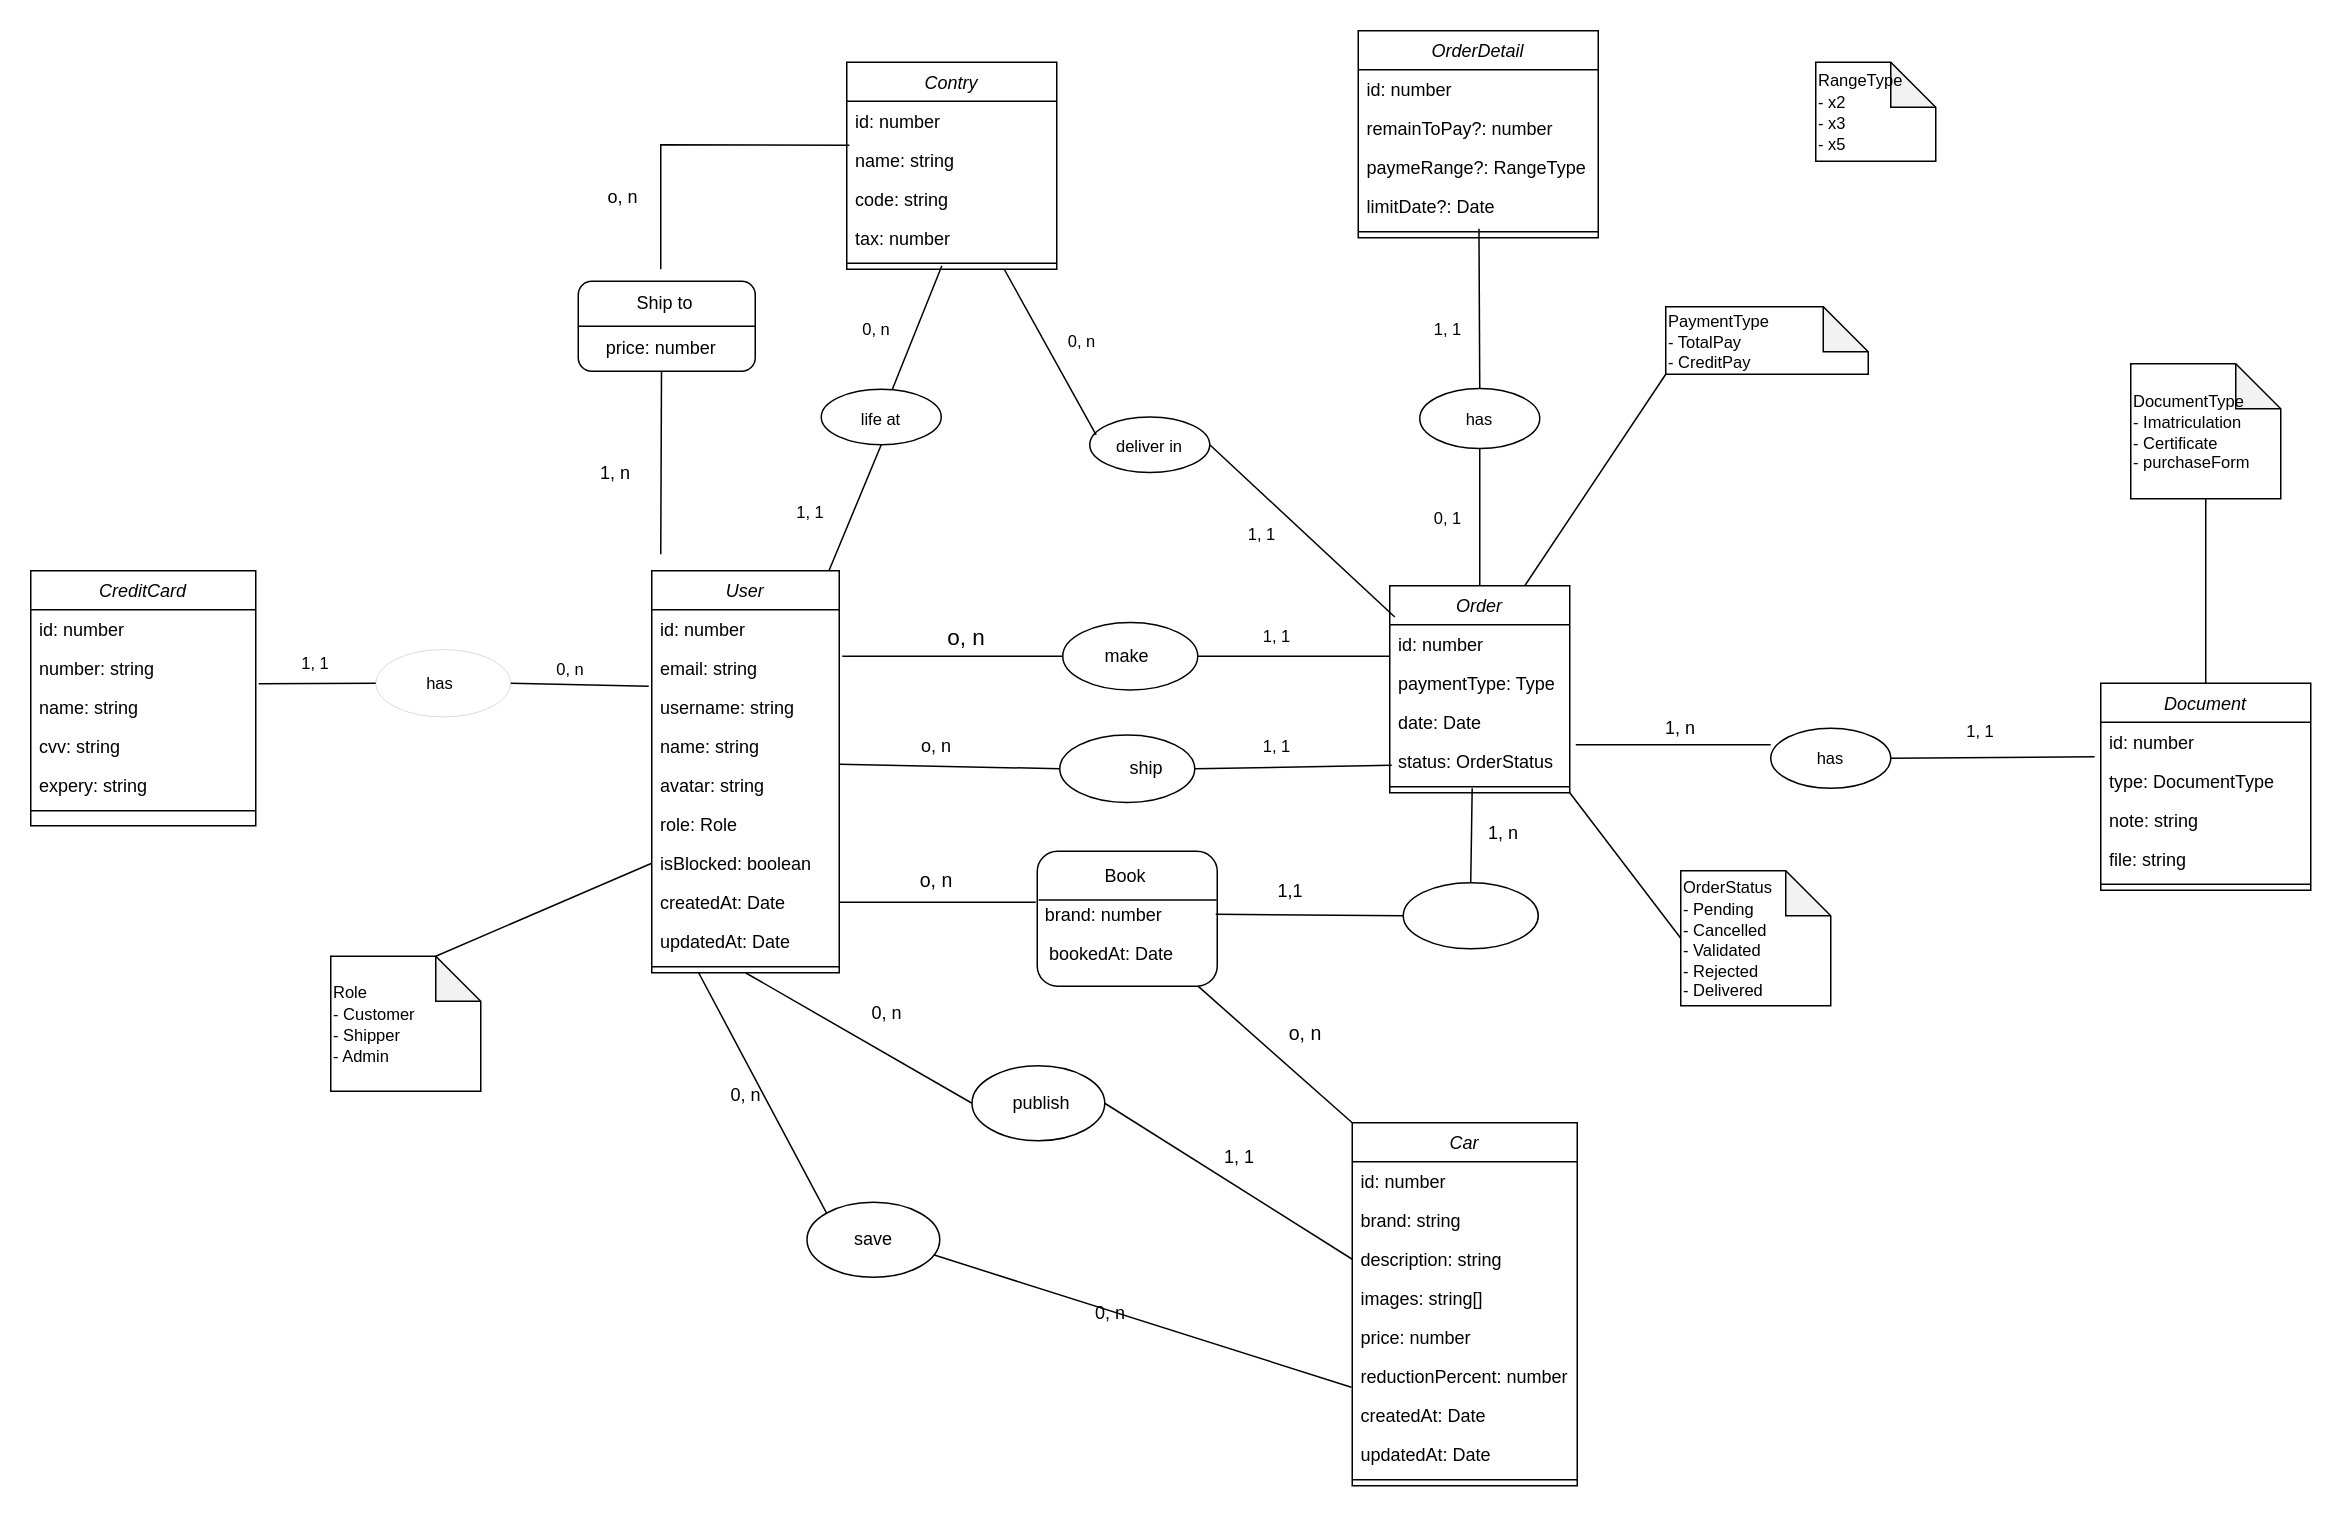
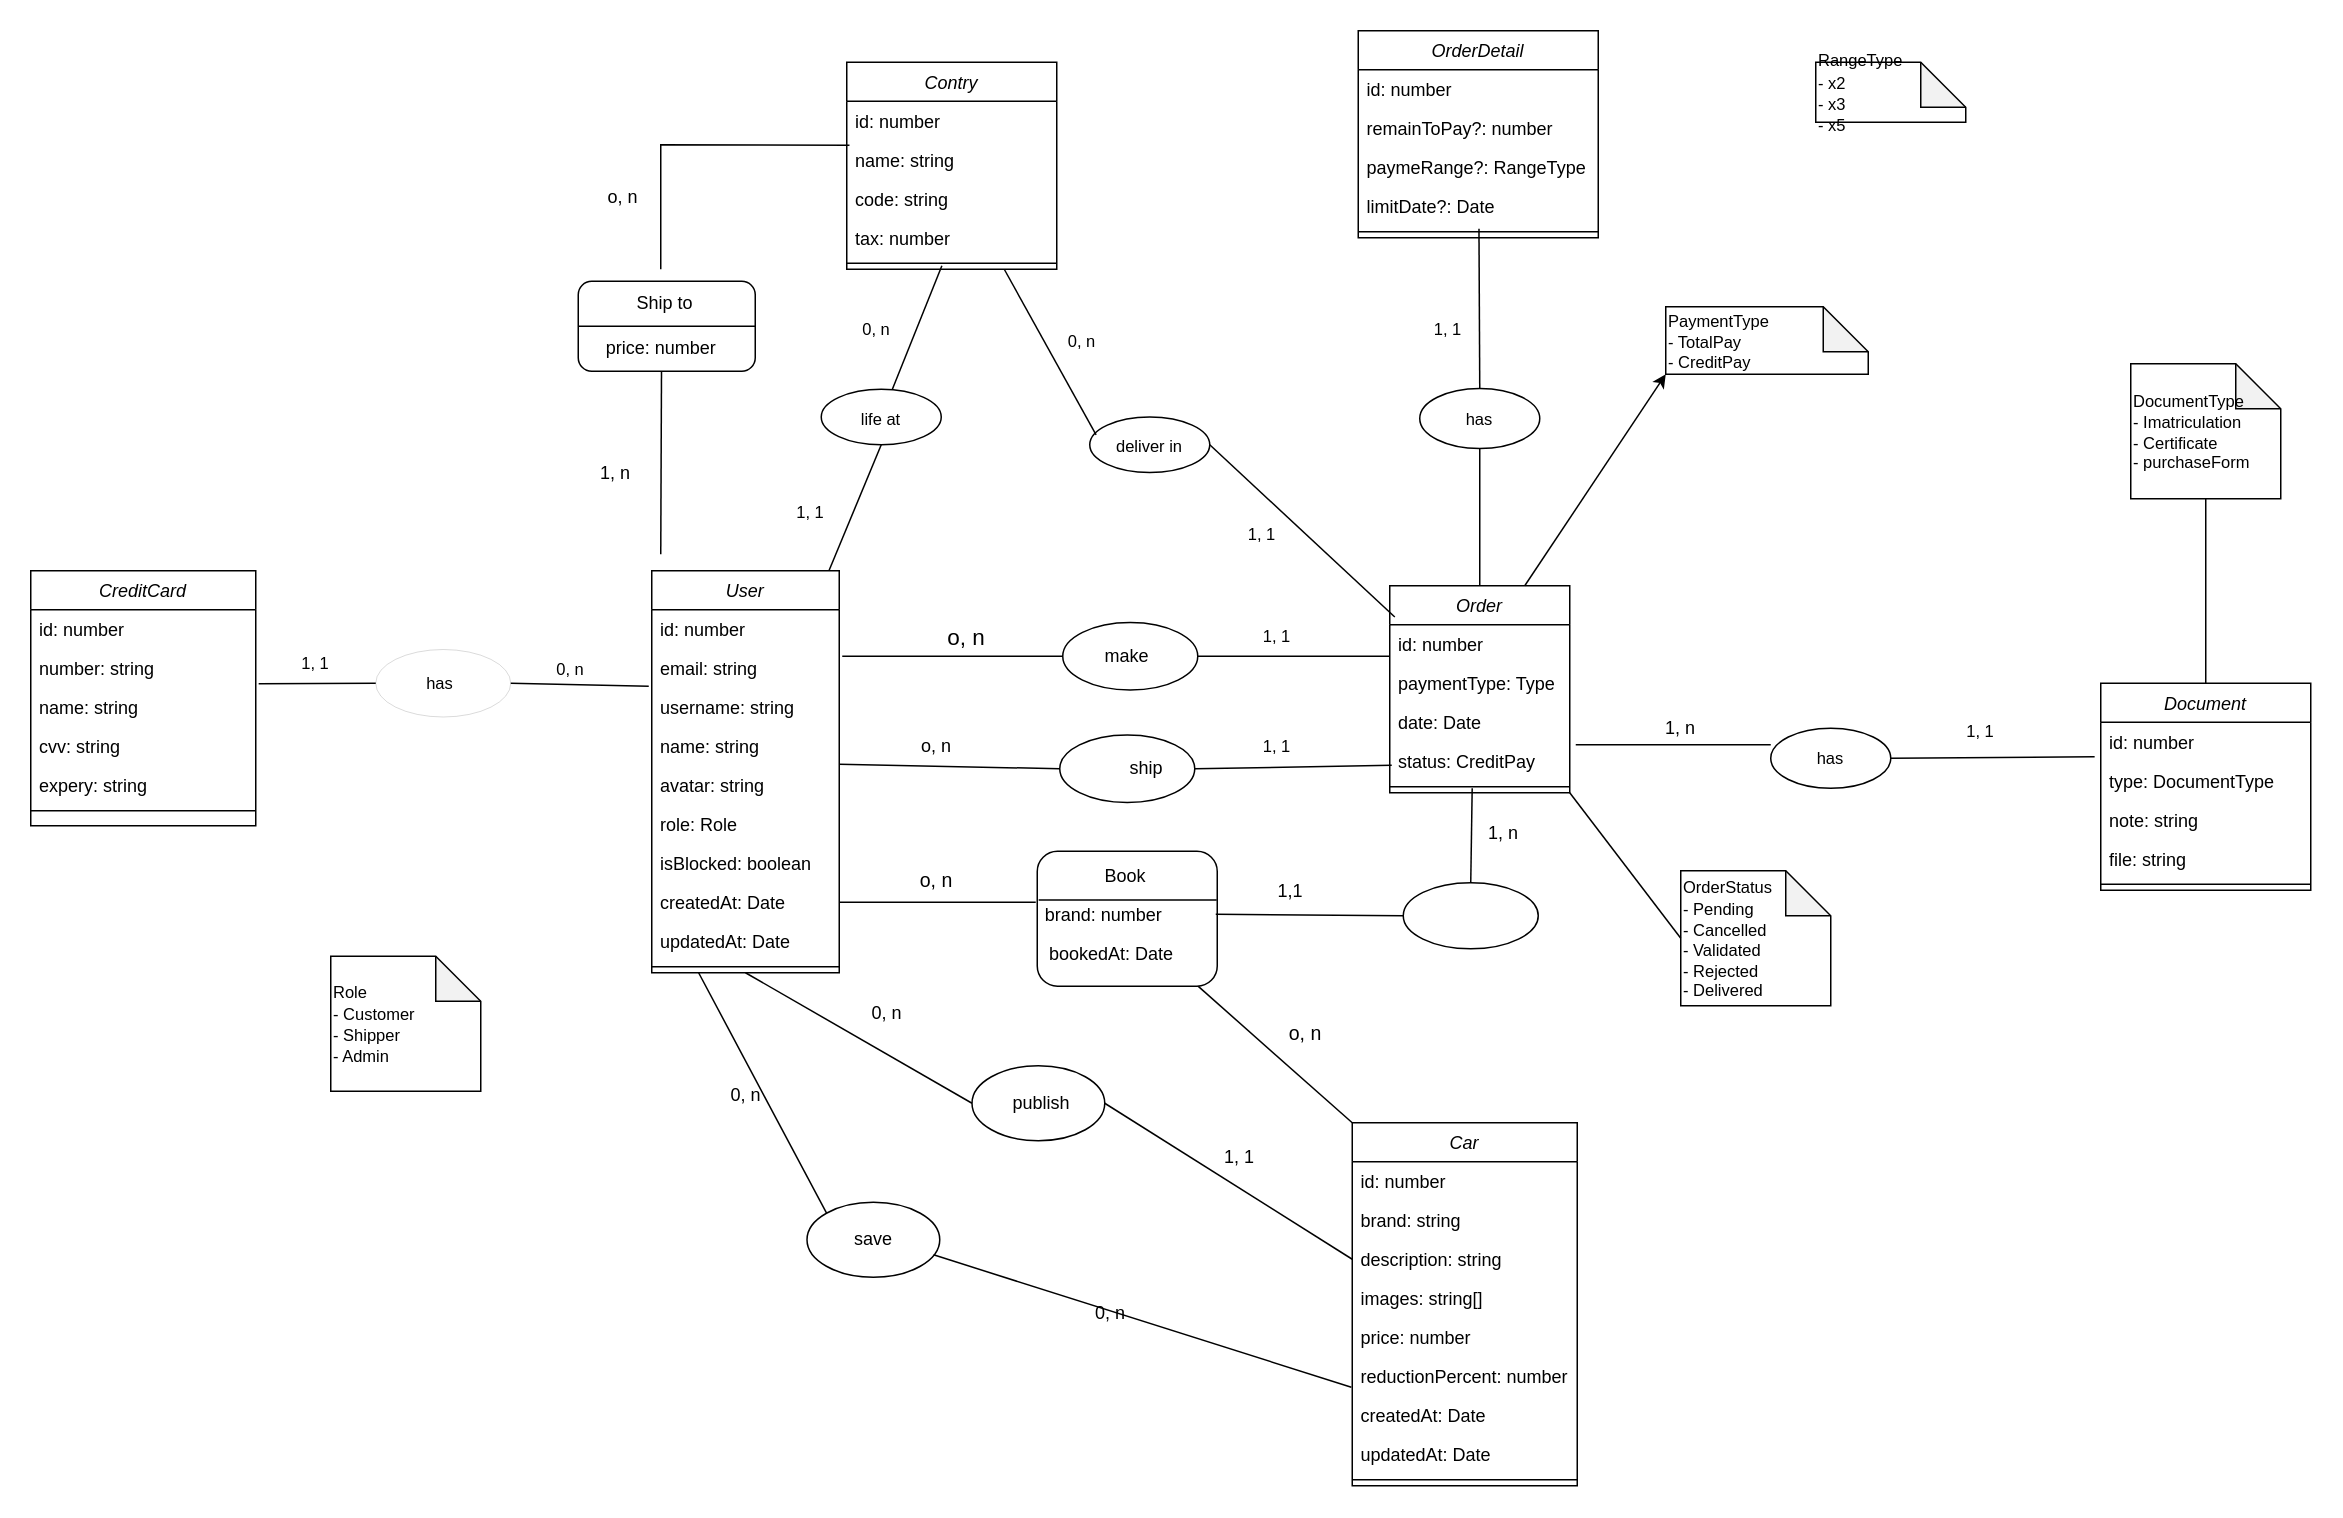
node "RangeType - x2 - x3 - x5": size 120x99 -> 150x60
edge "PaymentType - TotalPay - CreditPay" -- "Order": arrowhead none -> classic
node "0, 1": removed
node "status: OrderStatus": label "status: OrderStatus" -> "status: CreditPay"
edge "isBlocked: boolean" -- "Role - Customer - Shipper - Admin": removed
